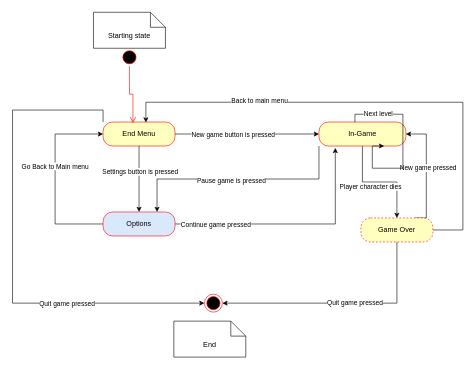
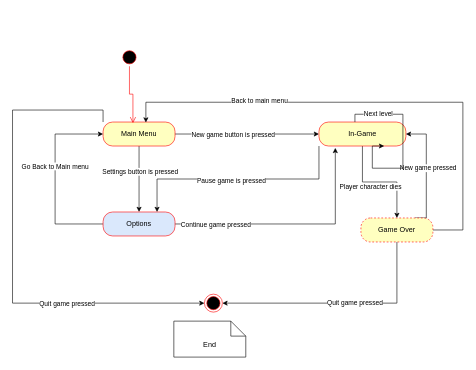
node "Starting state": removed
node "End Menu": label "End Menu" -> "Main Menu"
